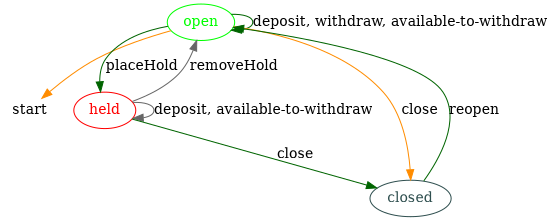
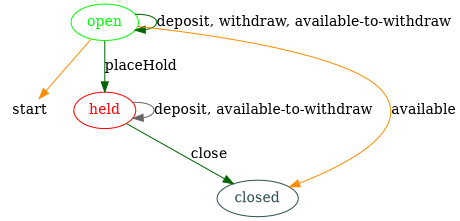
edge "closed" -> "open": removed, label "reopen"
edge "held" -> "open": removed, label "removeHold"
edge "open" -> "closed": label "close" -> "available"
